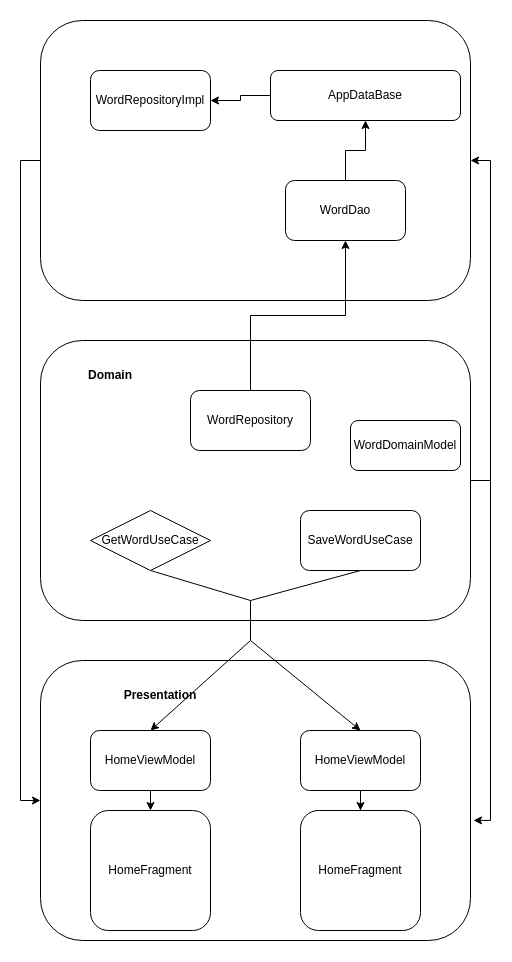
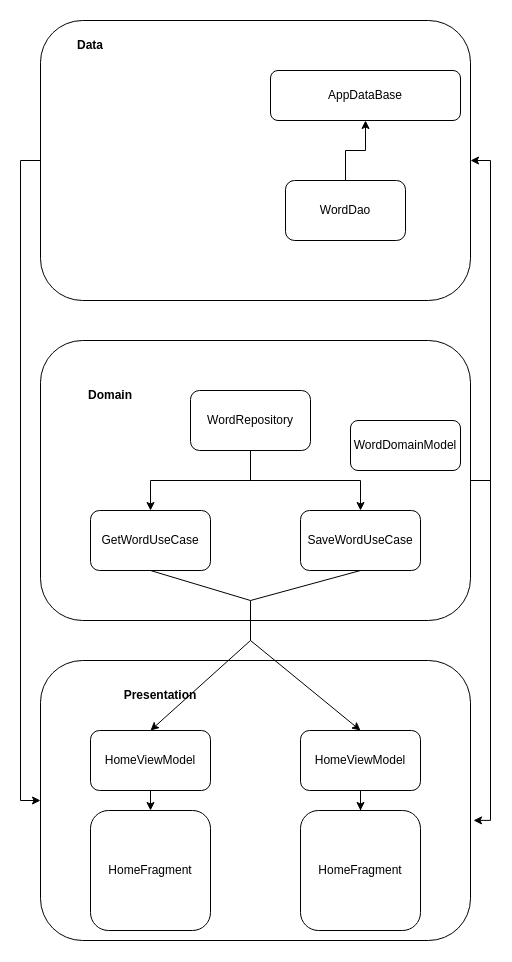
node "Data": added
edge "AppDataBase" -> "WordRepositoryImpl": removed
node "WordRepositoryImpl": removed
edge "WordRepository" -> "WordDao": now "WordRepository" -> "SaveWordUseCase"
node "Domain": moved (111, 376) -> (111, 396)
edge "WordRepository" -> "GetWordUseCase": added
node "GetWordUseCase": shape diamond -> rounded rectangle
